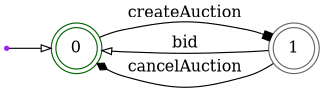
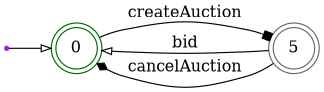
node "1": label "1" -> "5"
